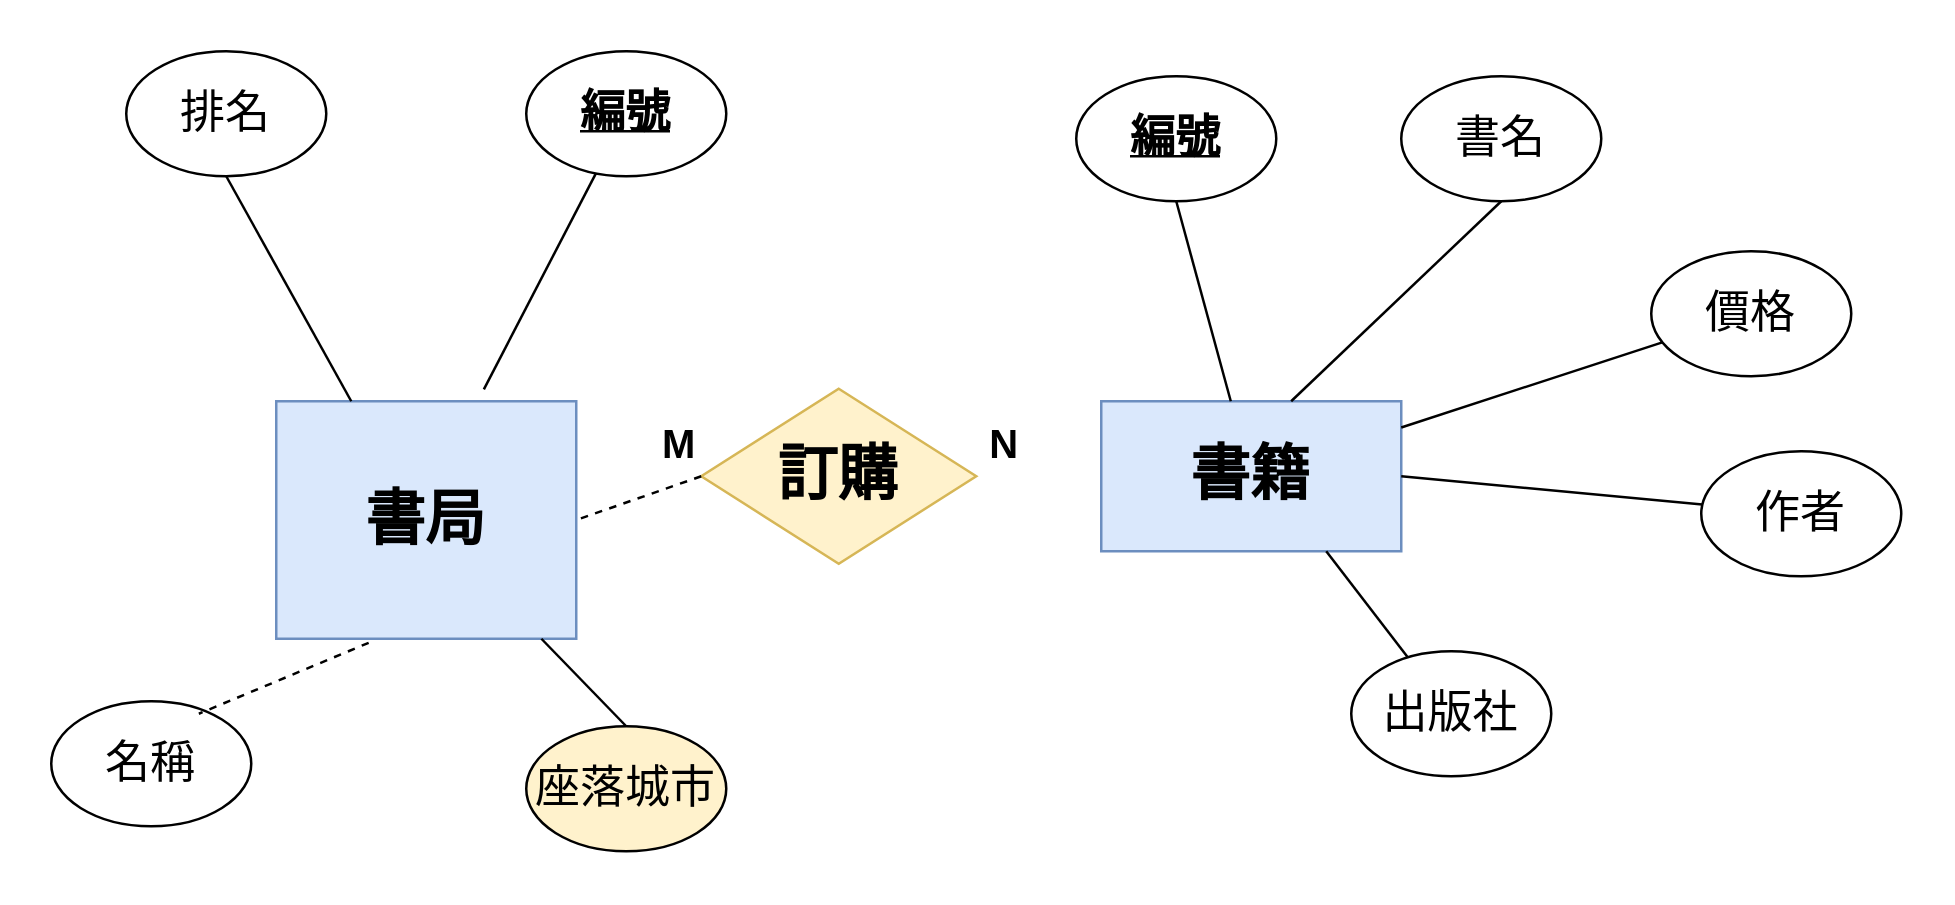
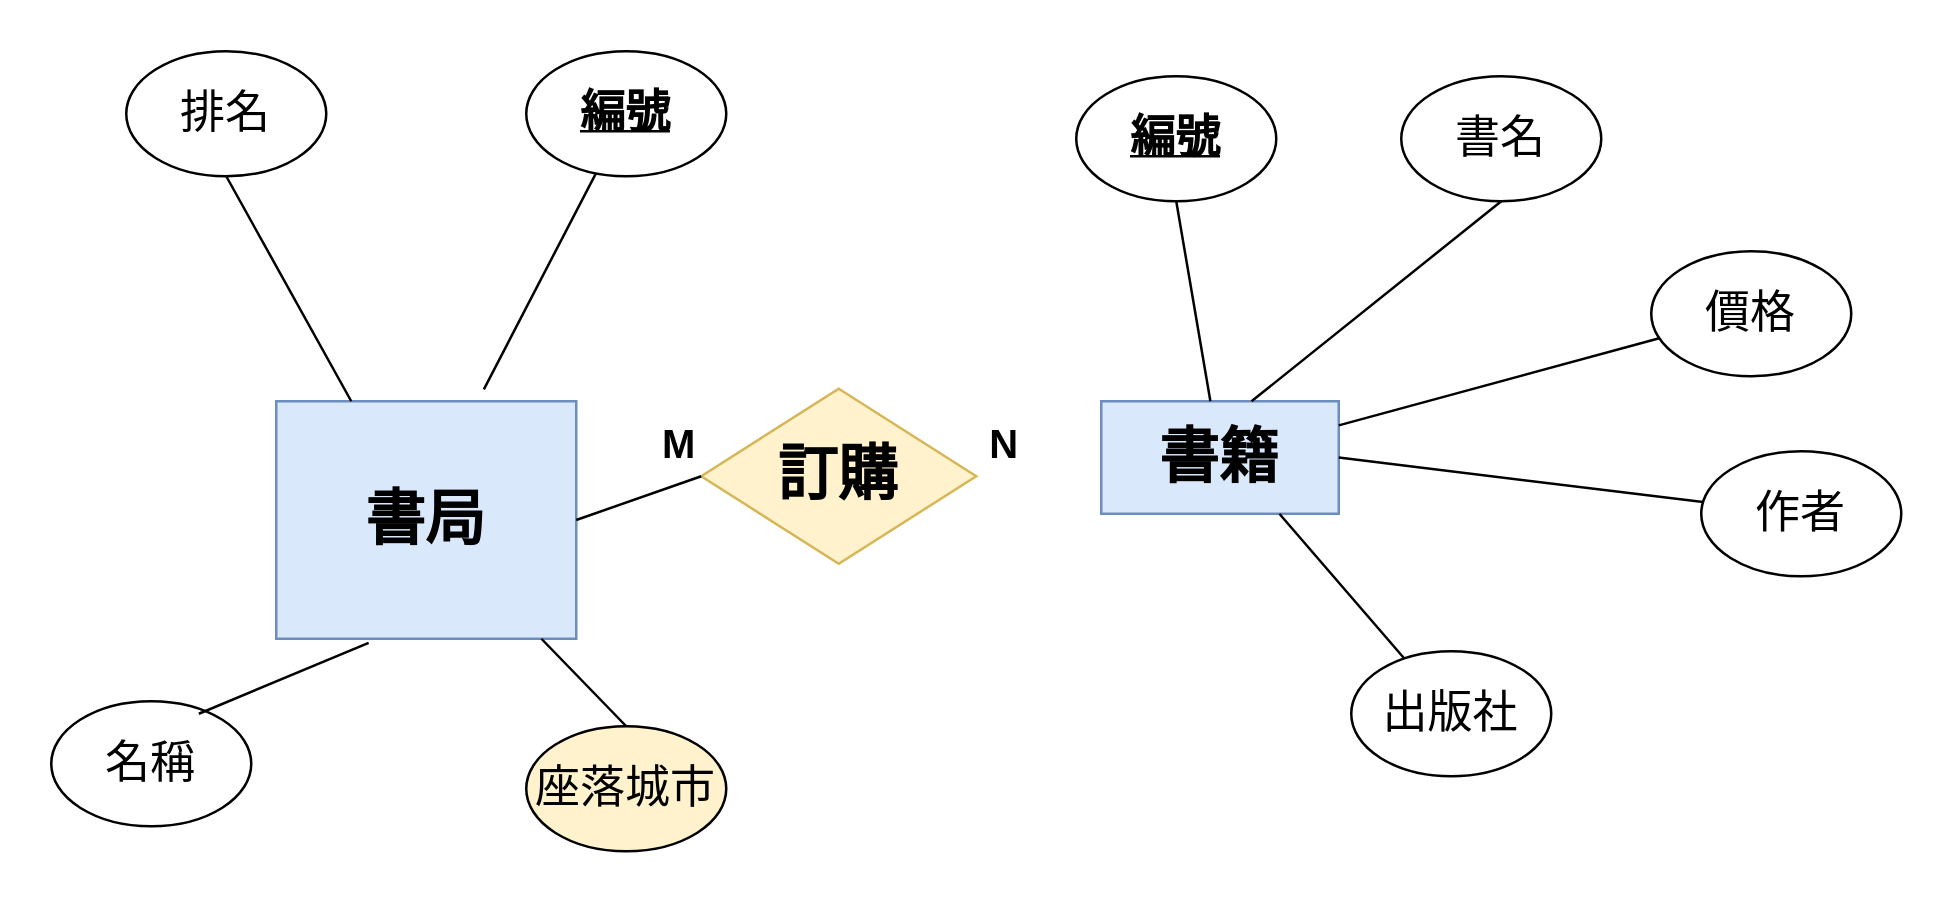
node "書籍": size 300x150 -> 238x113
edge "訂購" -- "書局": style dashed -> solid
edge "書局" -- "名稱": style dashed -> solid
